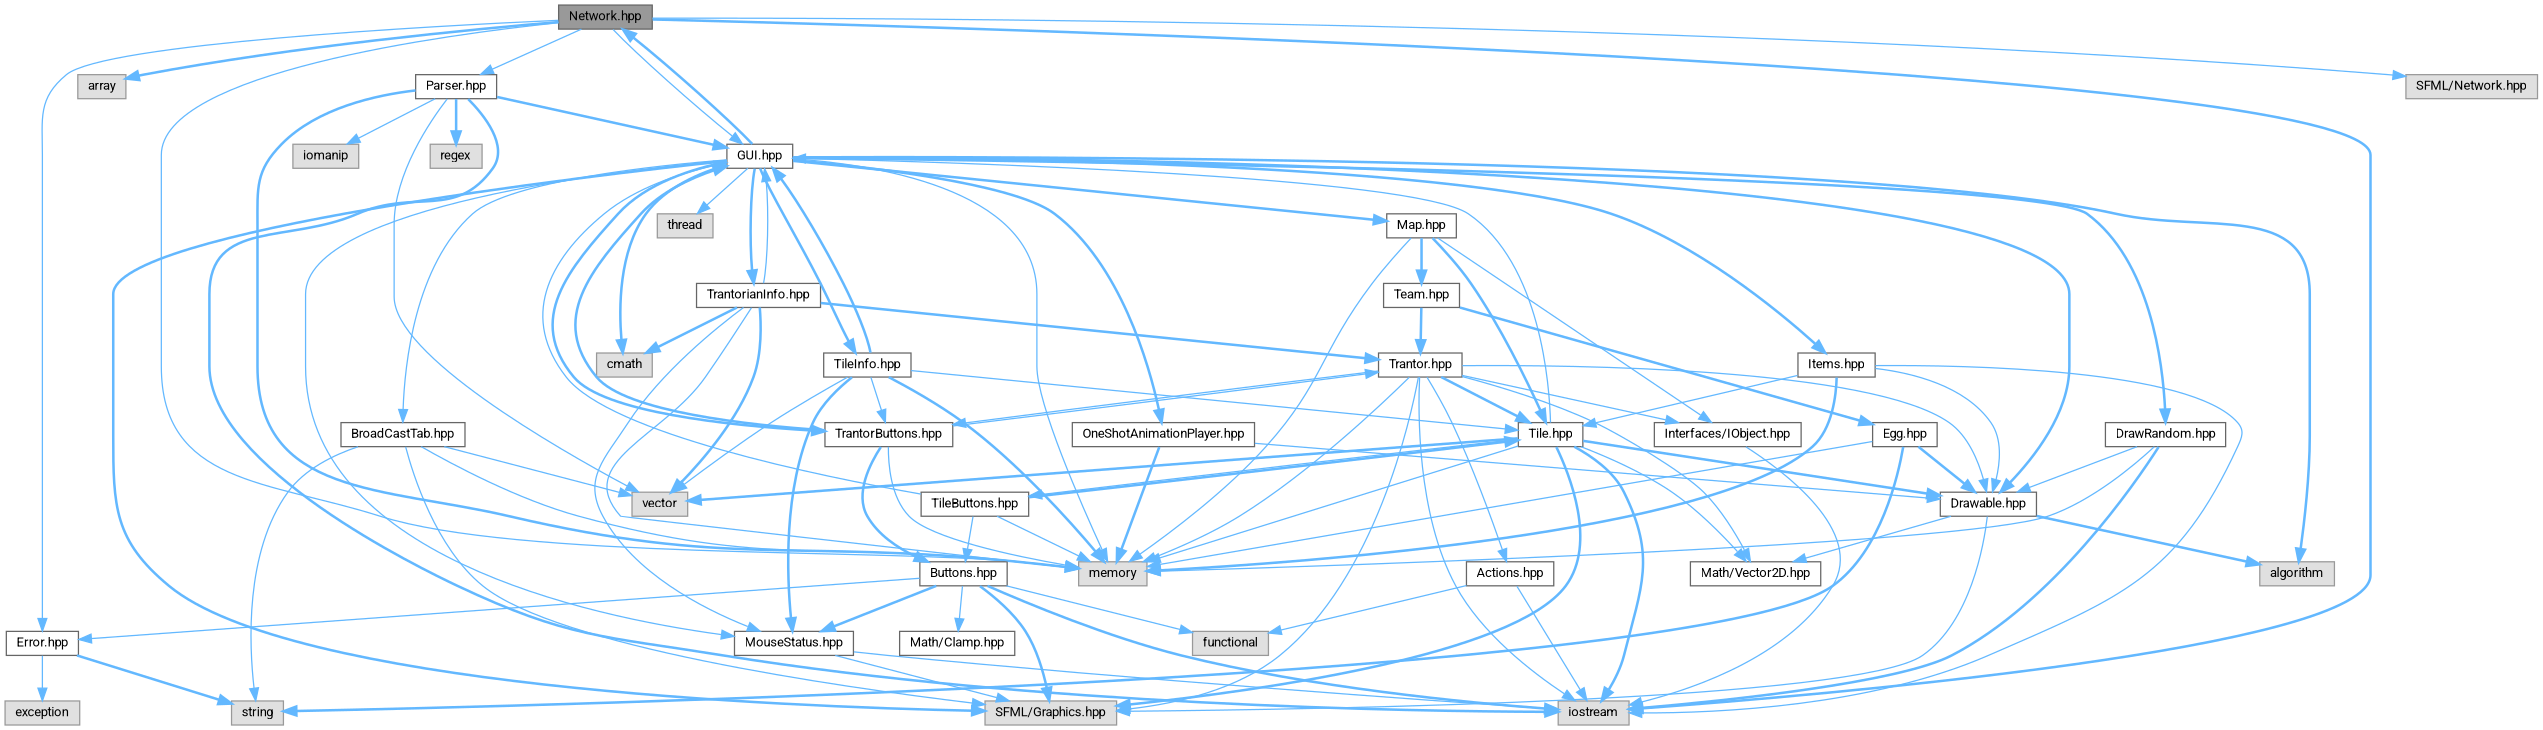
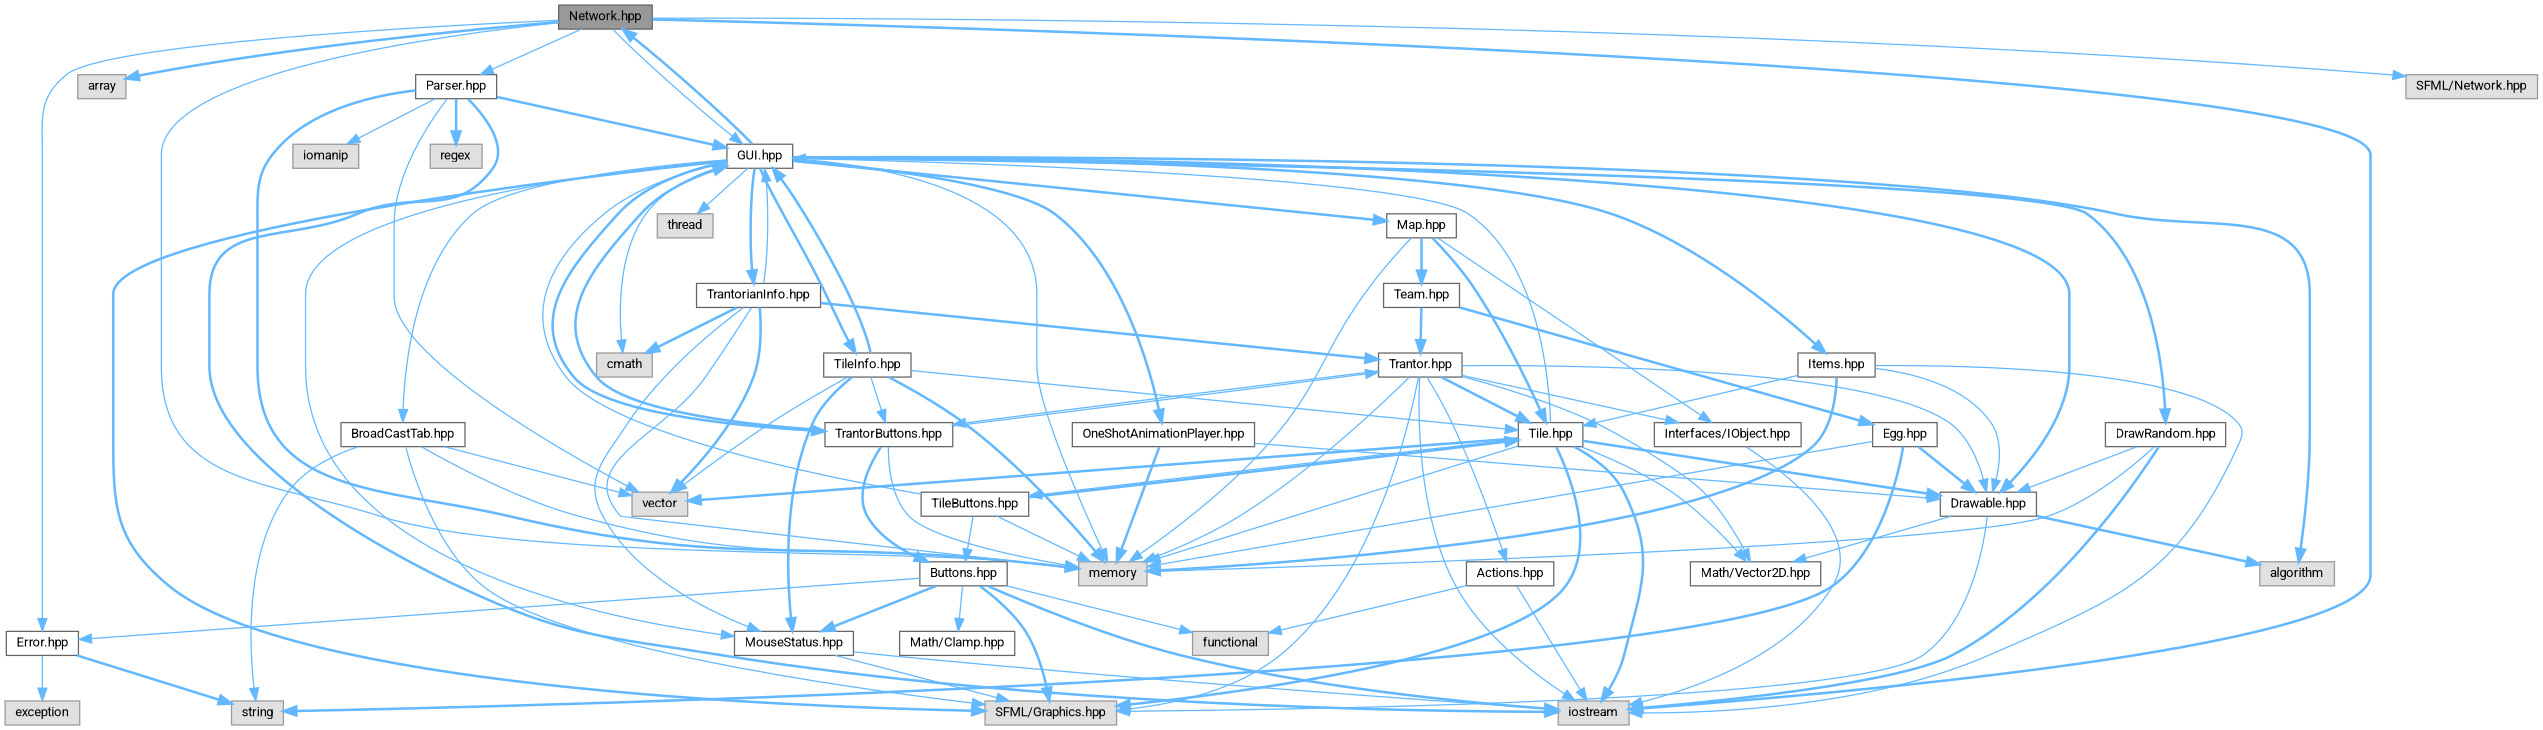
edge "GUI.hpp" -> "cmath": style bold -> solid
